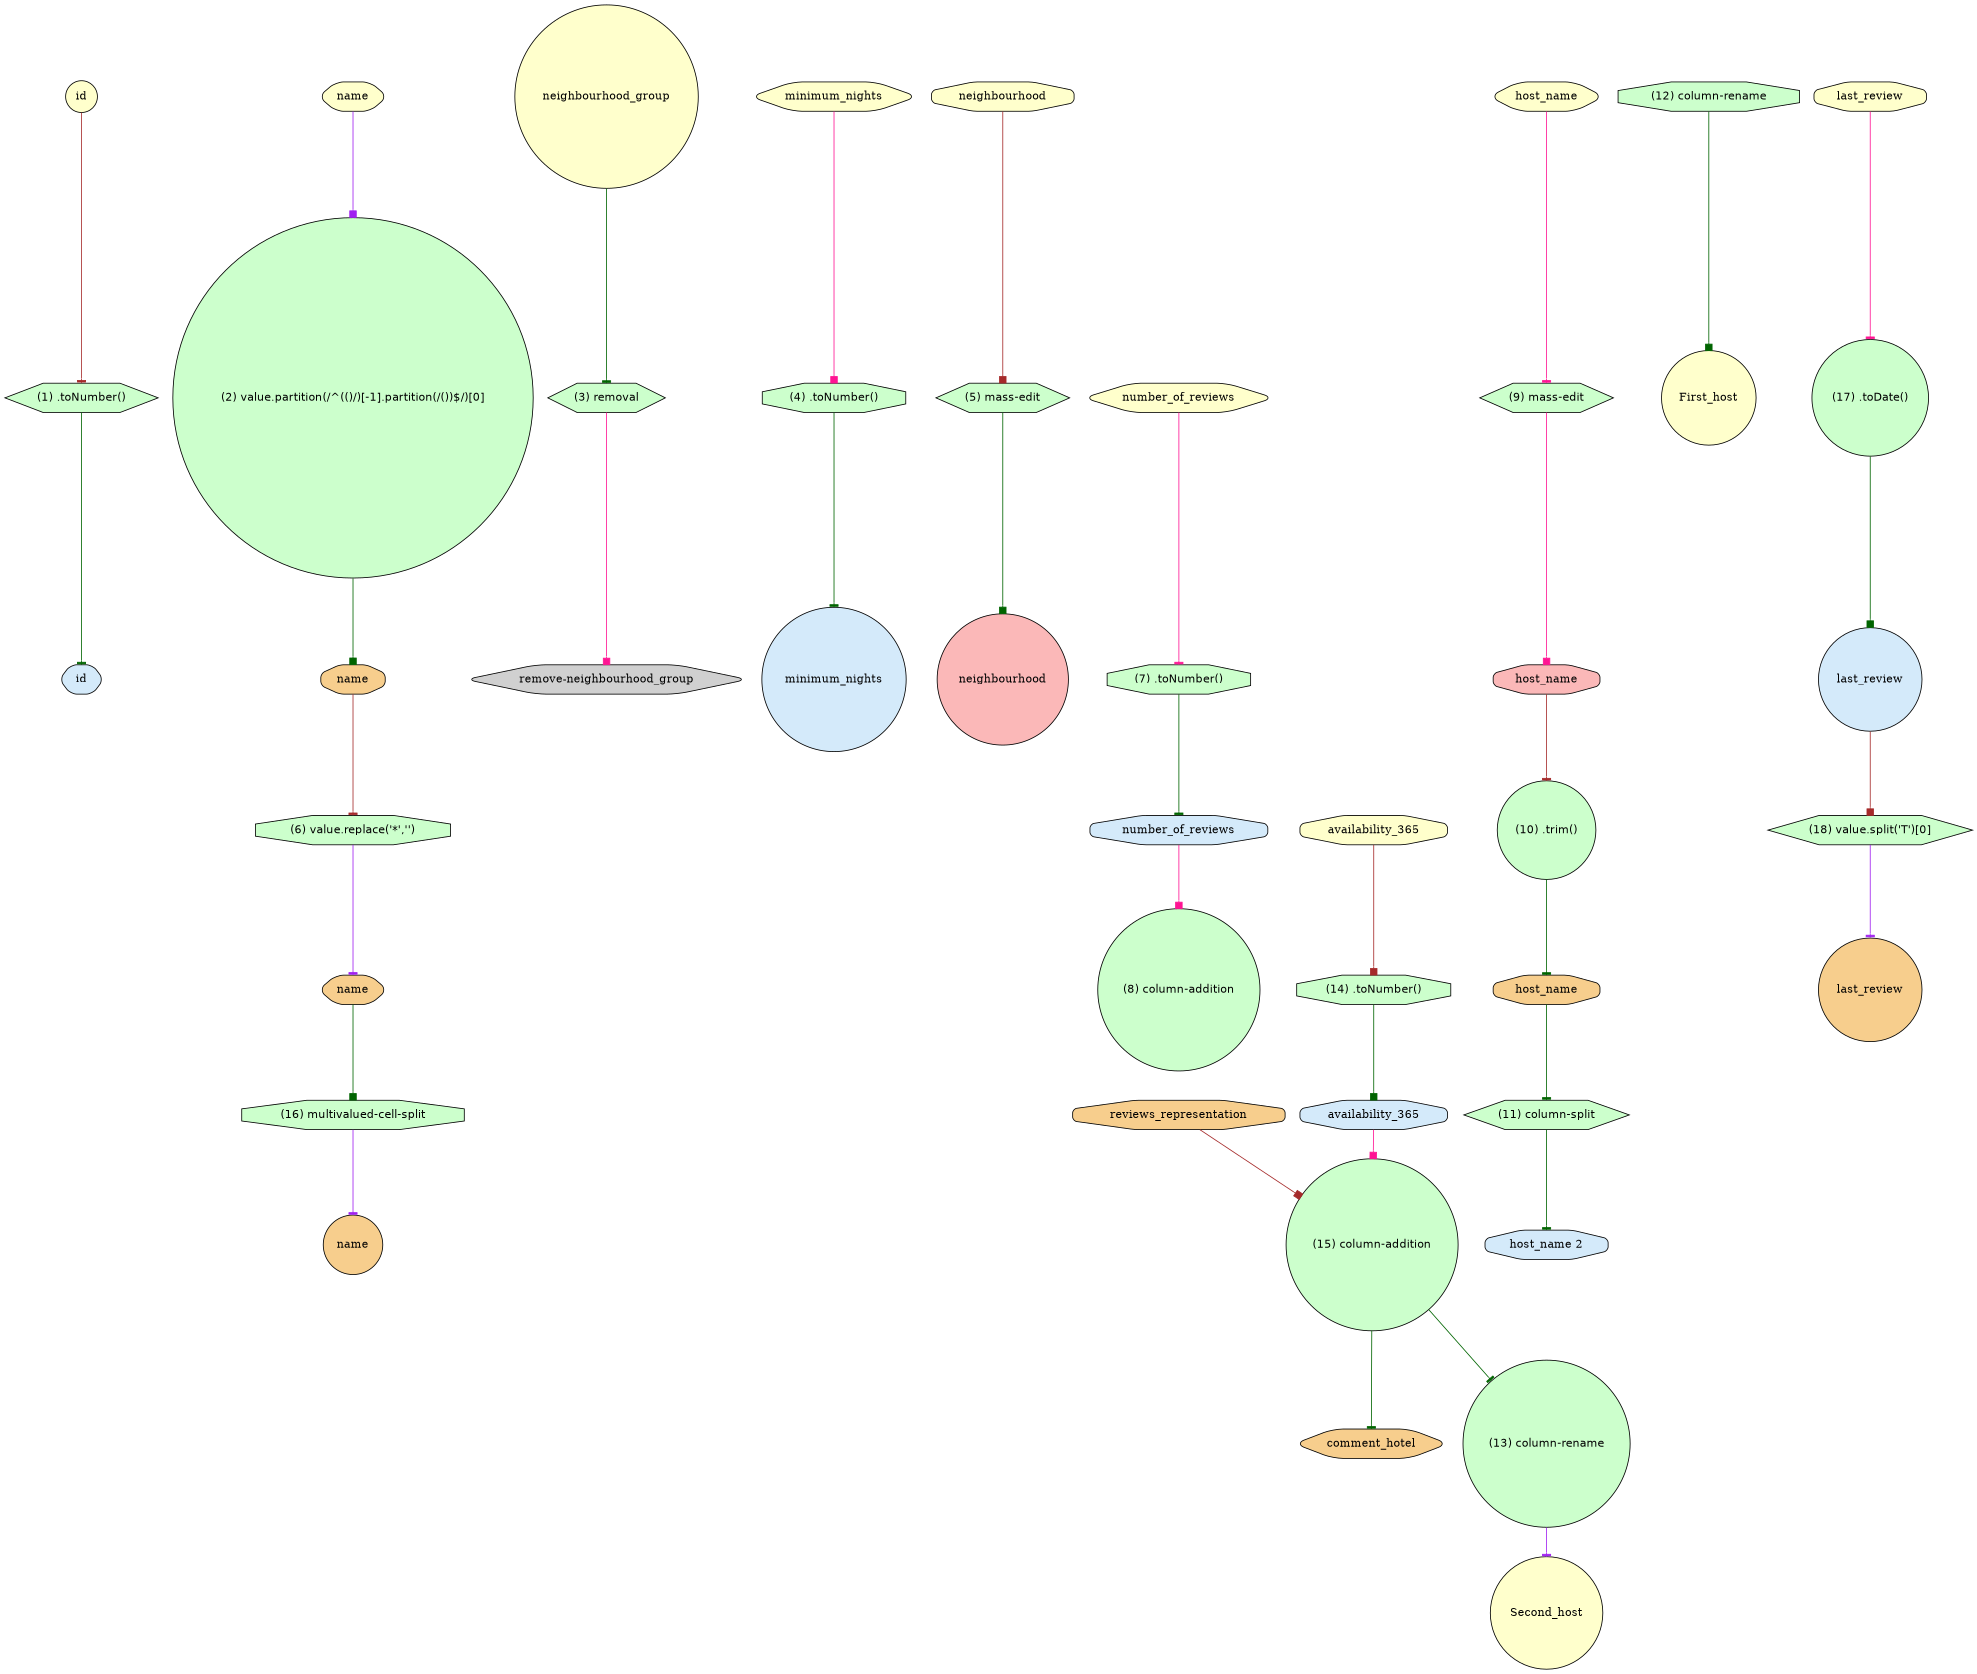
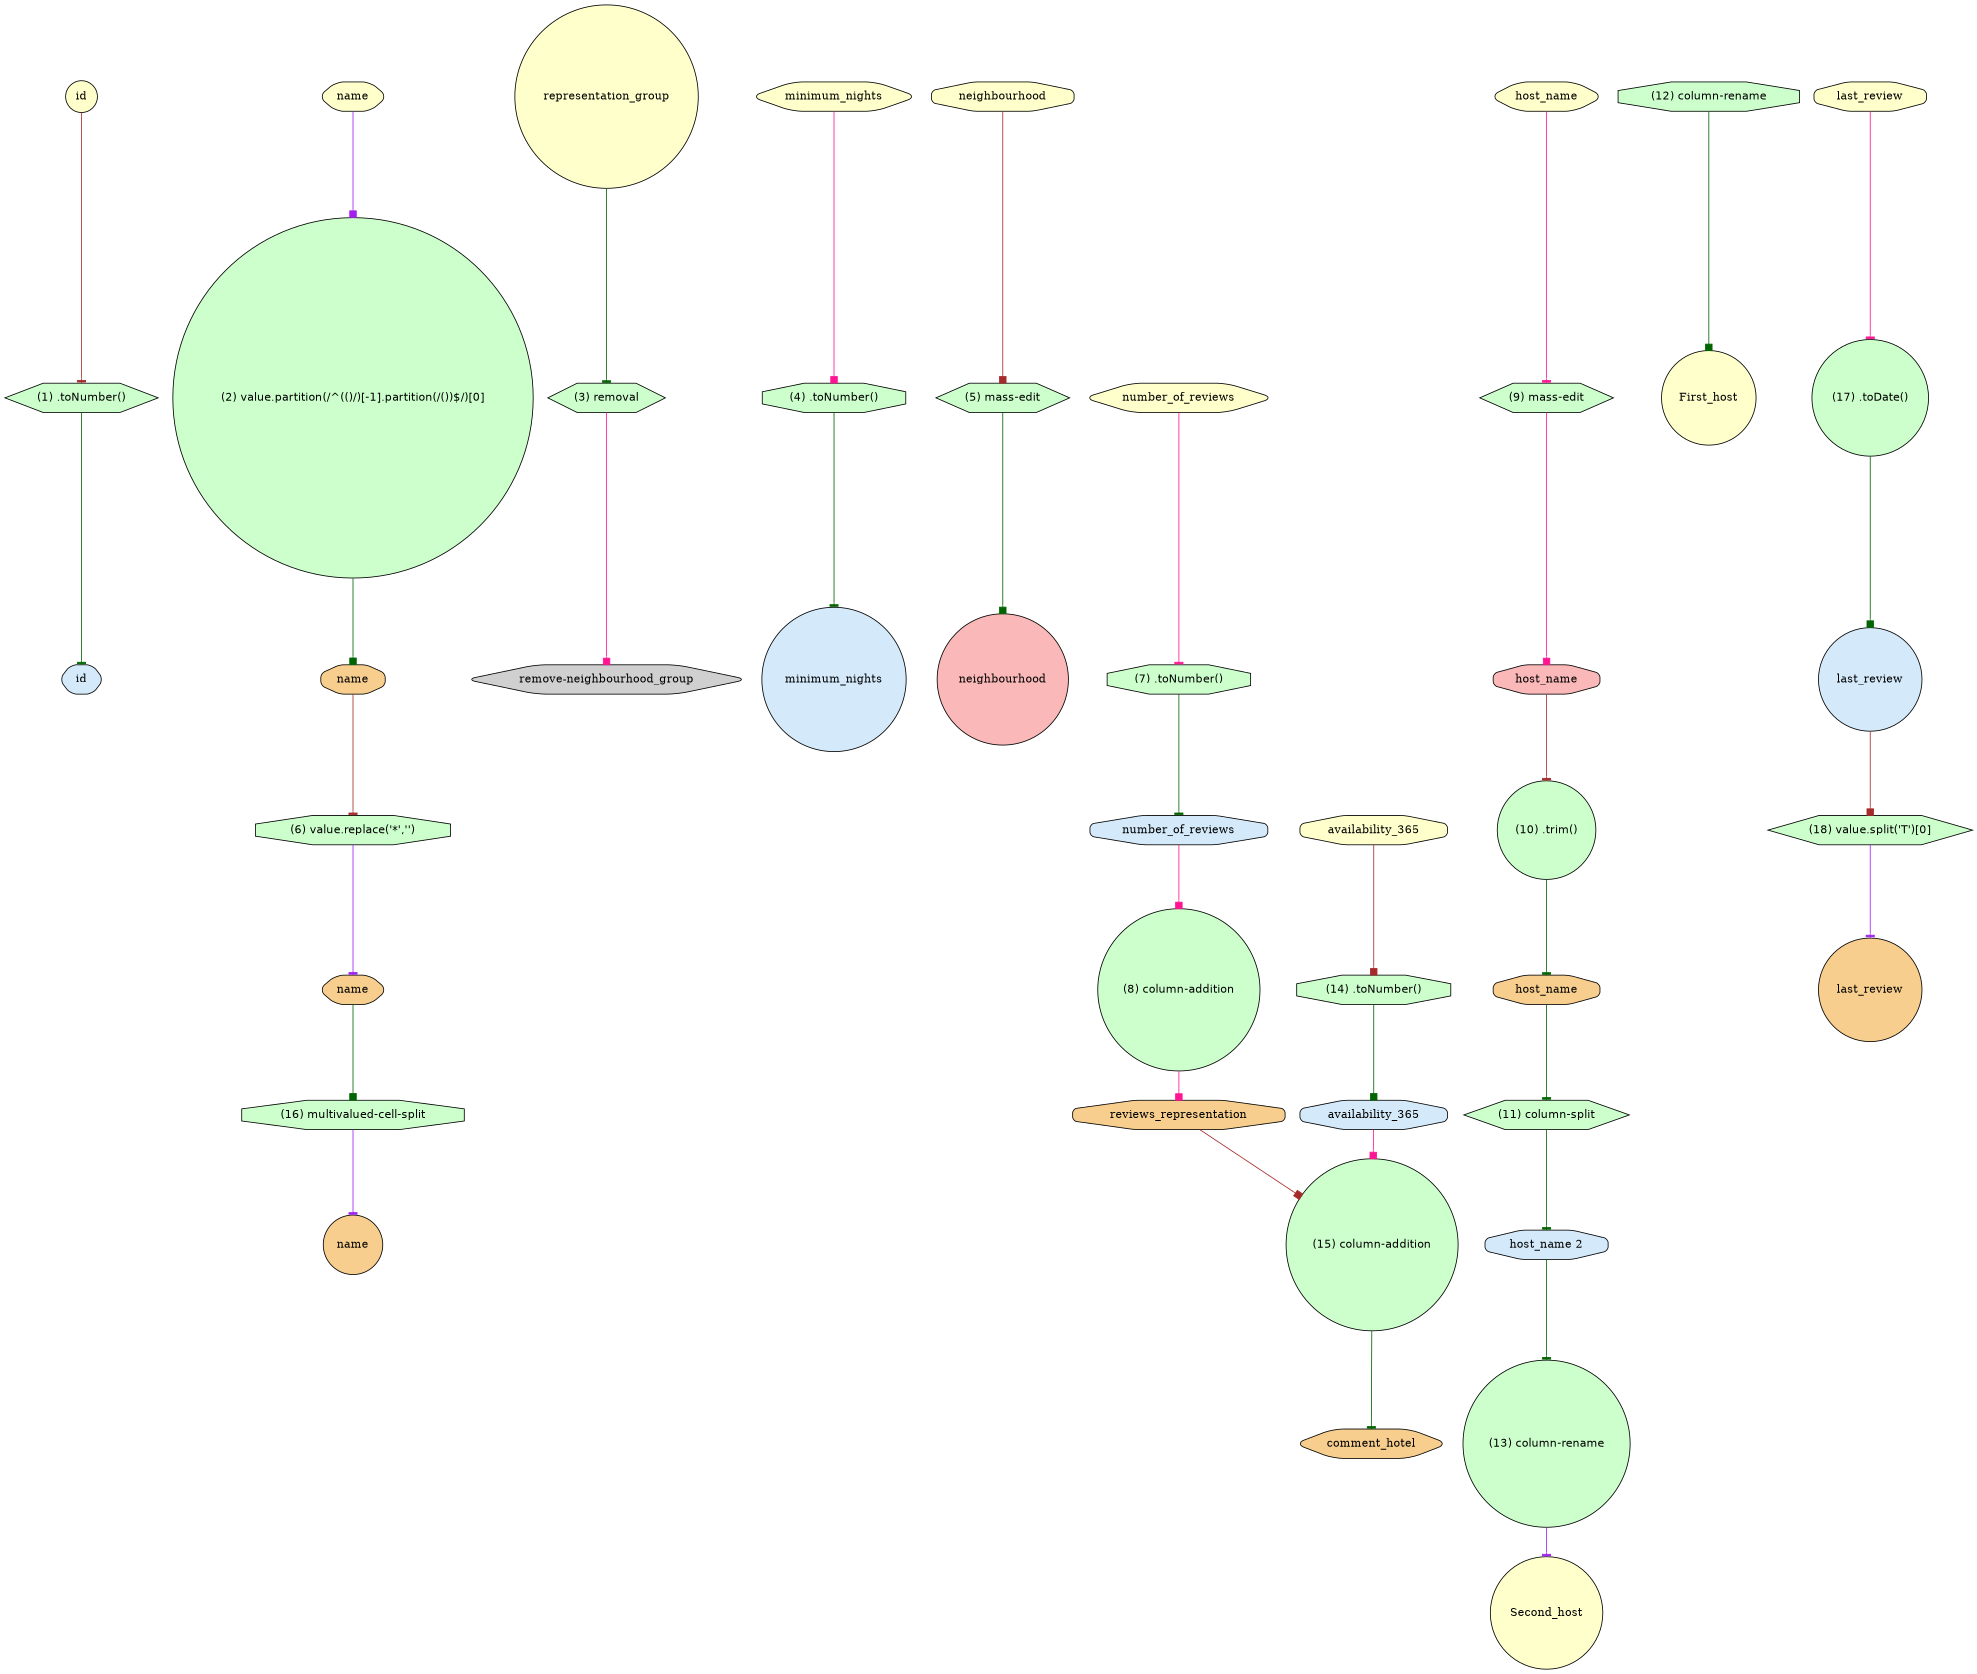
node "neighbourhood_group": label "neighbourhood_group" -> "representation_group"
edge "(8) column-addition" -> "reviews_representation": added
edge "(15) column-addition" -> "(13) column-rename": now "host_name 2" -> "(13) column-rename"
